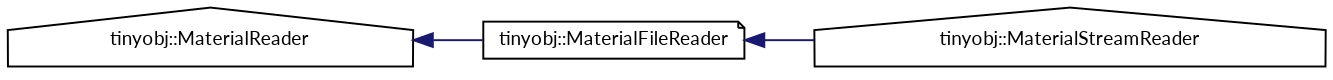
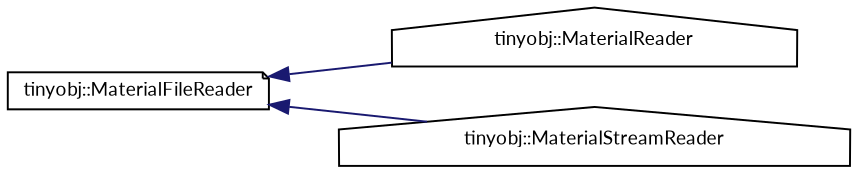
edge "tinyobj::MaterialFileReader" -> "tinyobj::MaterialReader": reversed
